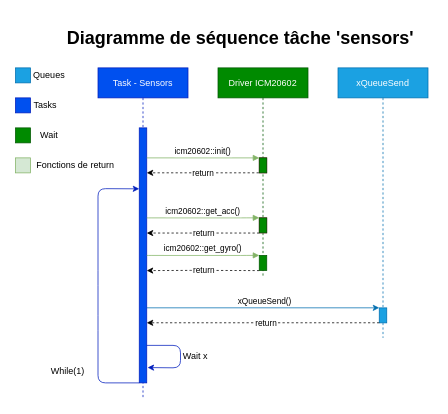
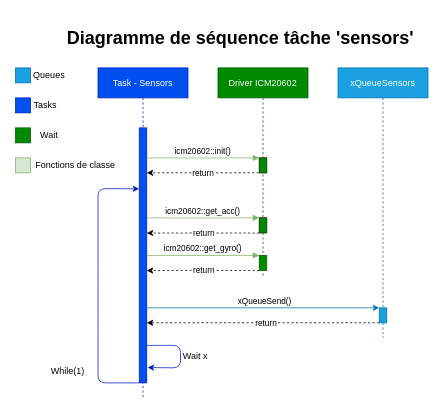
node "xQueueSend": label "xQueueSend" -> "xQueueSensors"
node "Fonctions de return": label "Fonctions de return" -> "Fonctions de classe"
